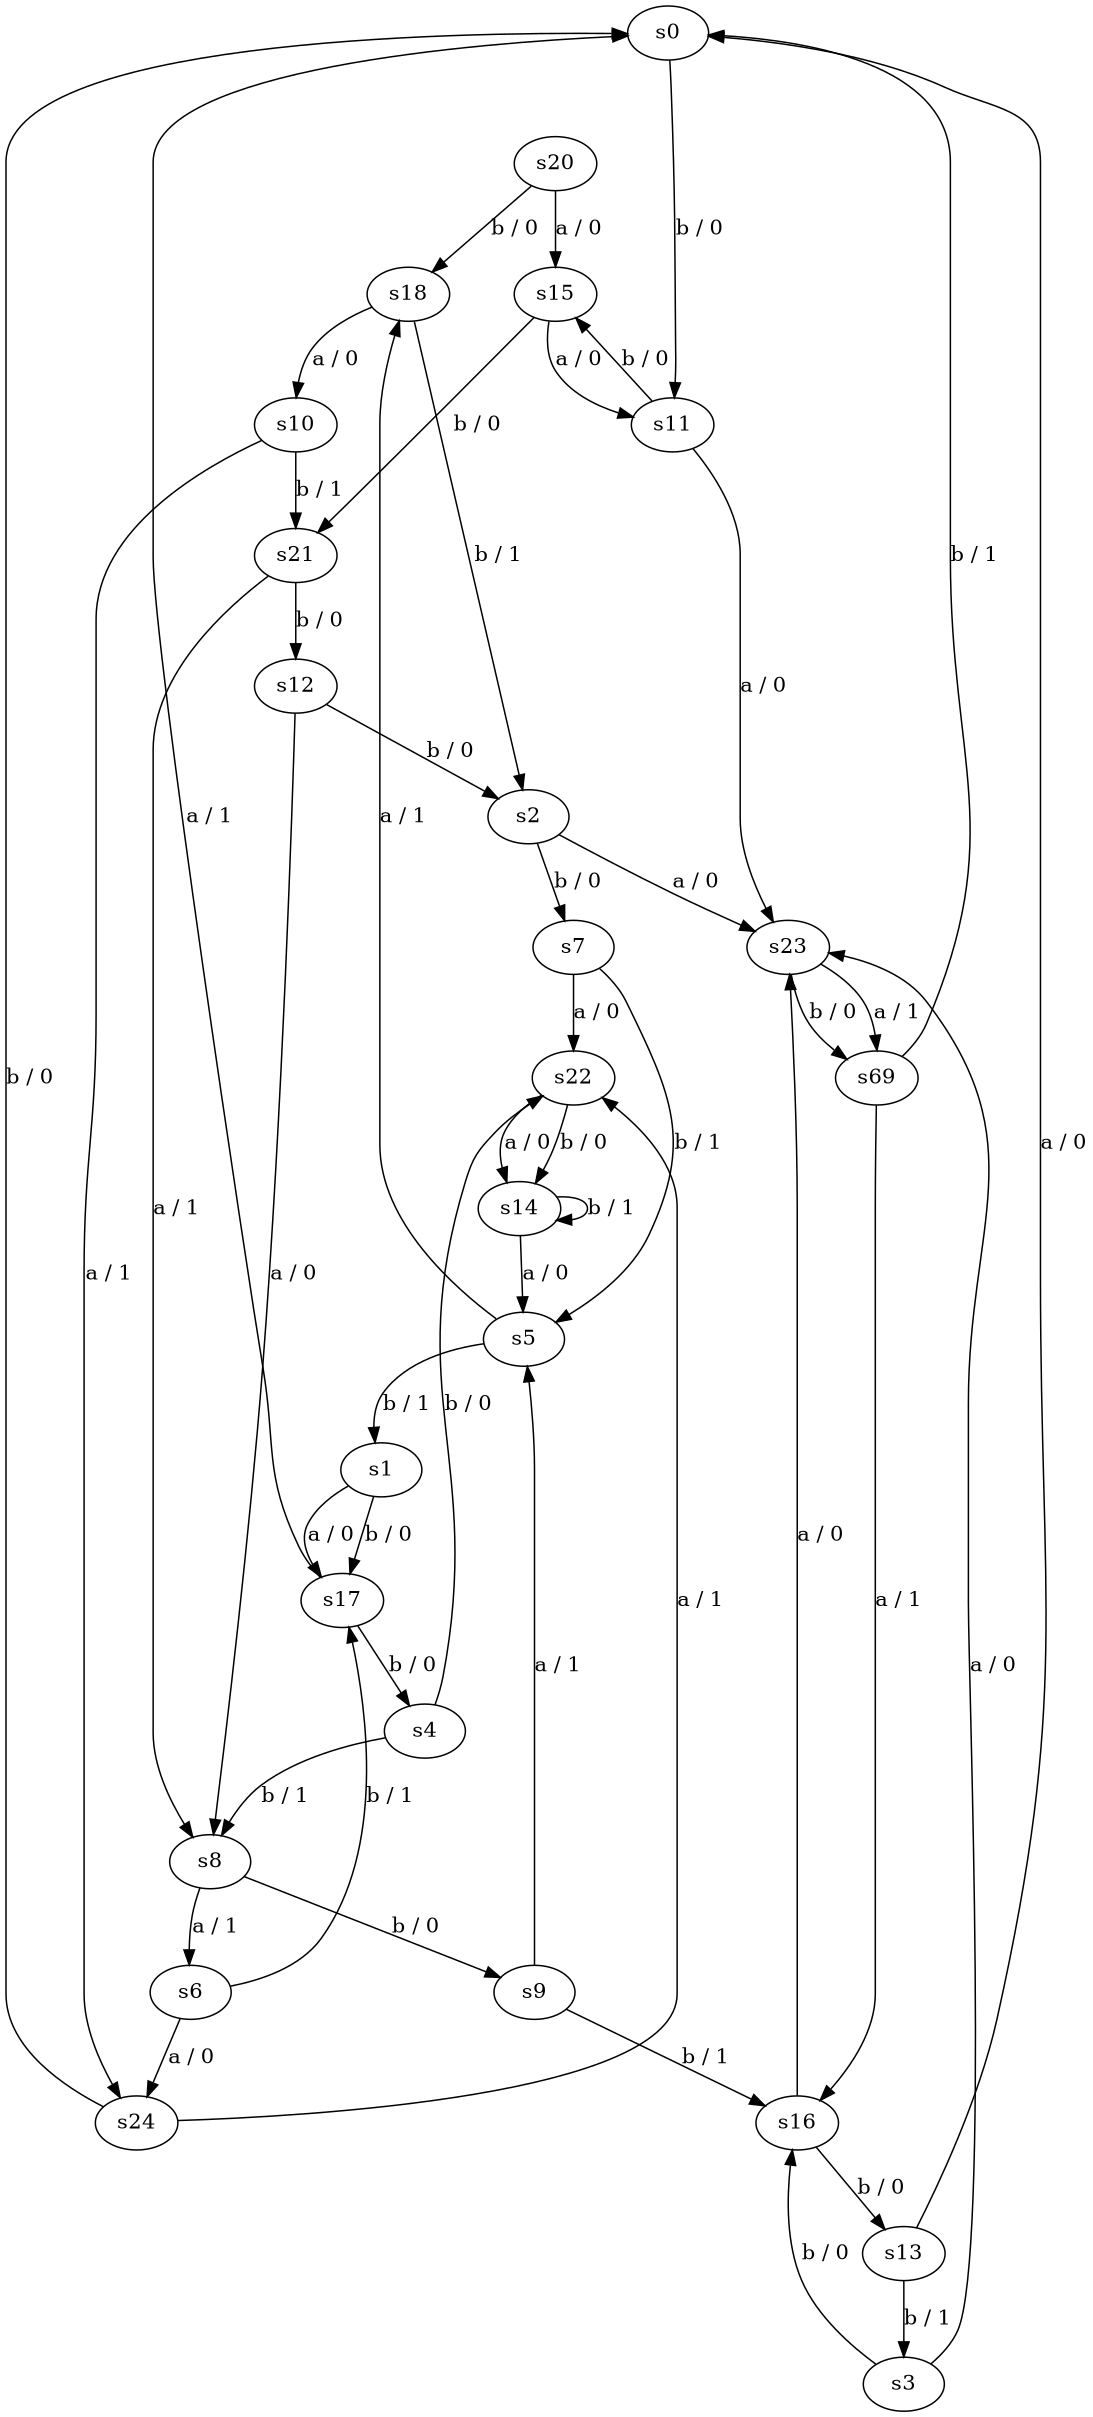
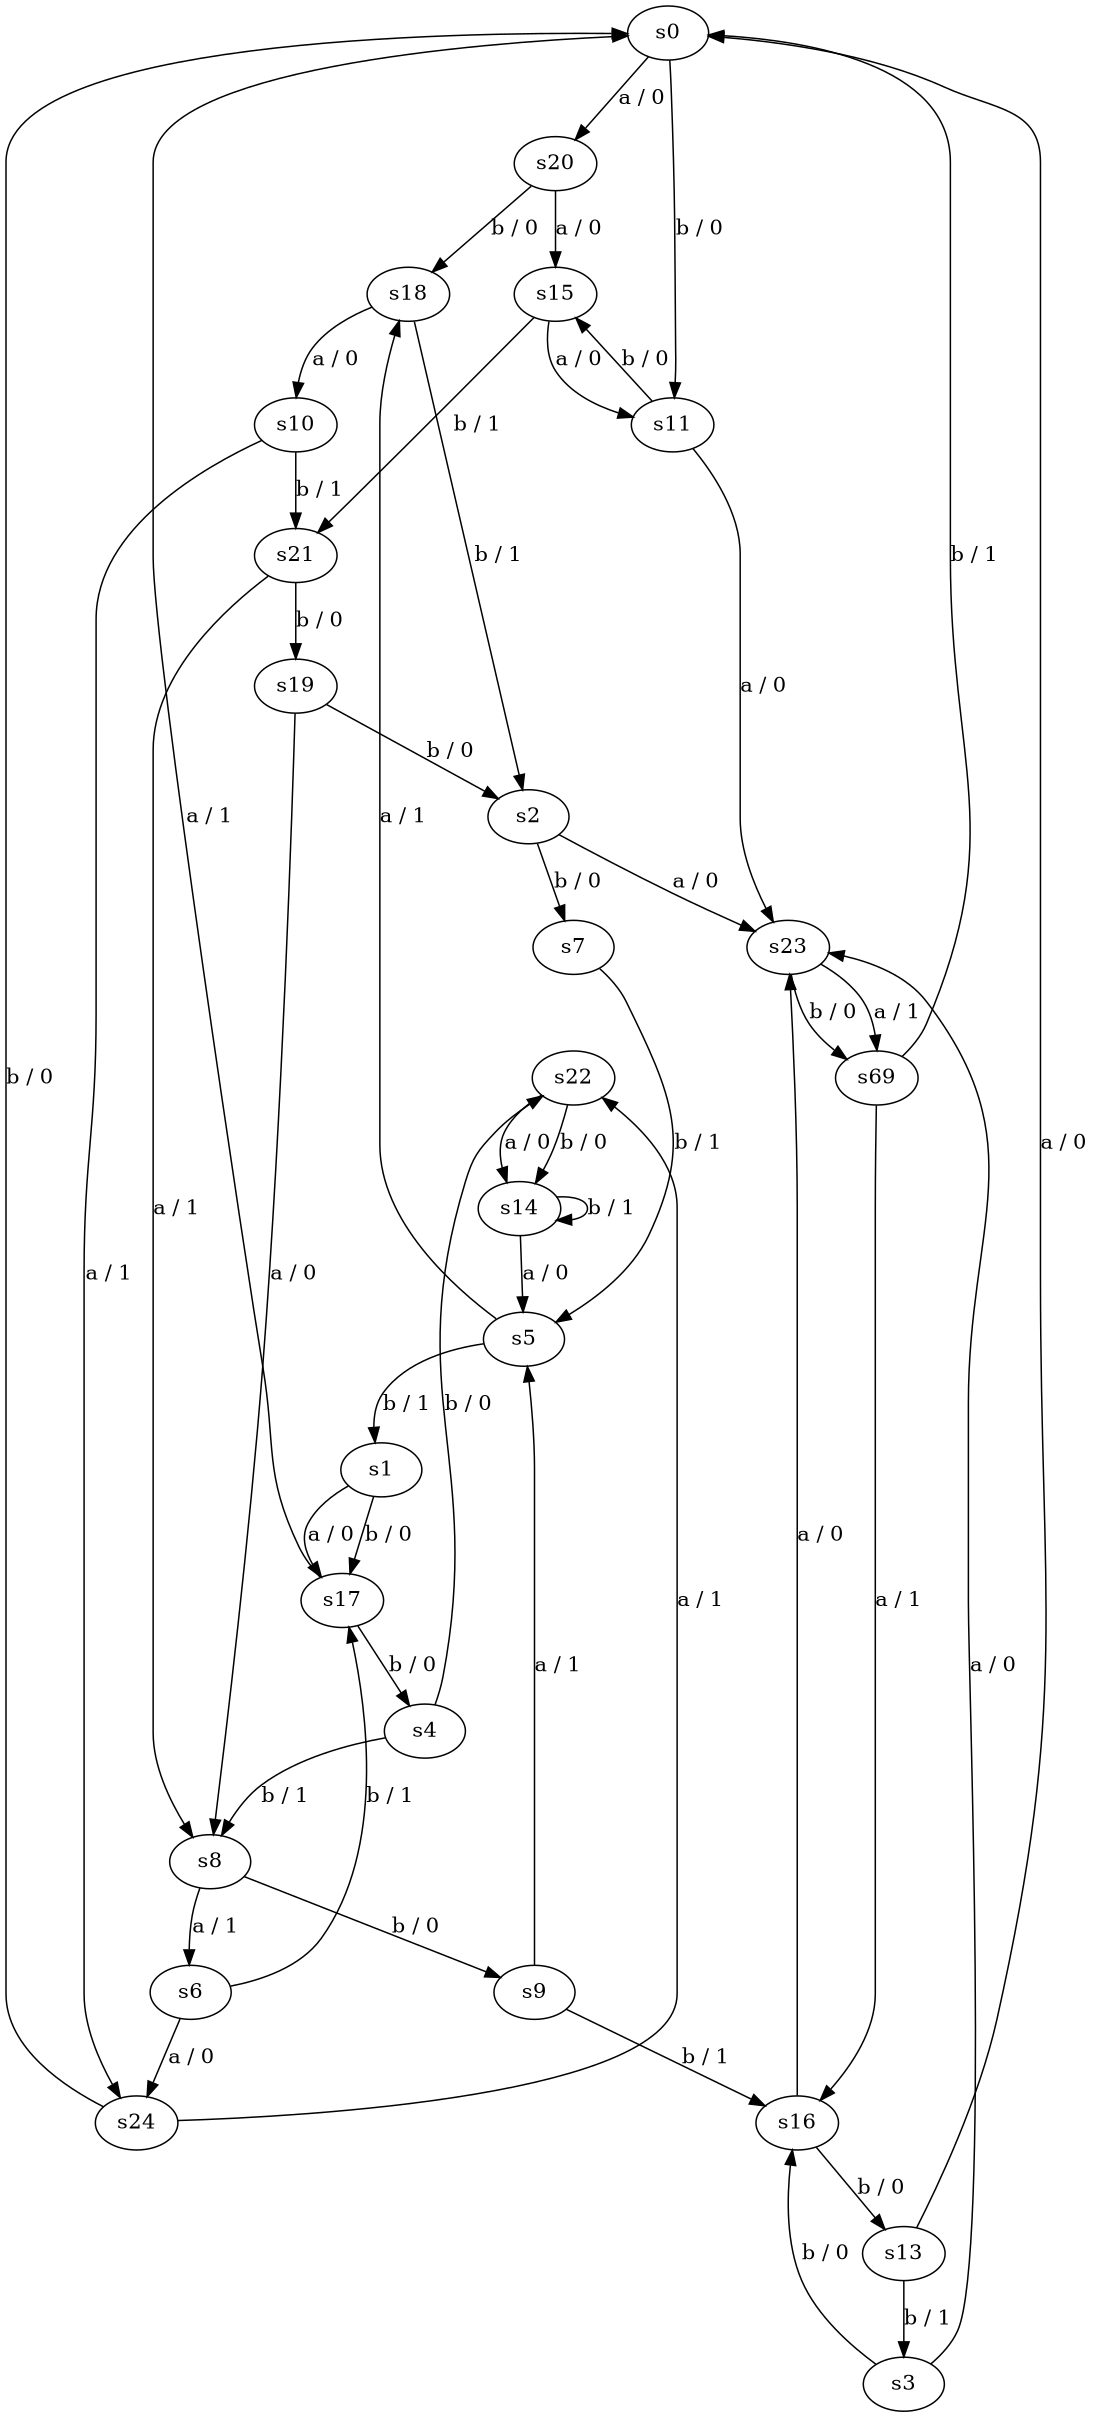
edge "s0" -> "s20": added, label "a / 0"
edge "s15" -> "s21": label "b / 0" -> "b / 1"
node "s12": label "s12" -> "s19"
edge "s7" -> "s22": removed, label "a / 0"
